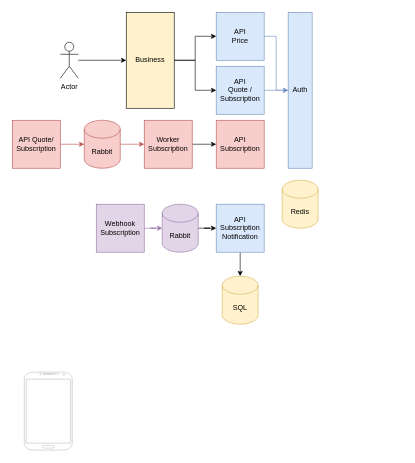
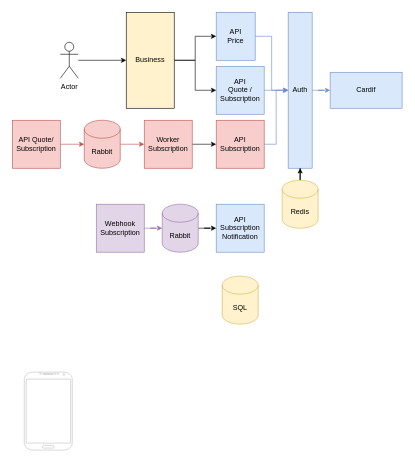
node "API Price": size 48x48 -> 39x48
edge "Auth" -> "Cardif": added
node "Cardif": added
edge "API Subscription" -> "Auth": added
edge "Redis" -> "Auth": added
edge "API Subscription Notification" -> "SQL": removed
